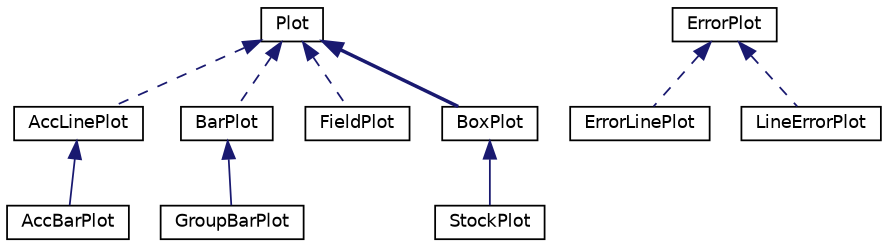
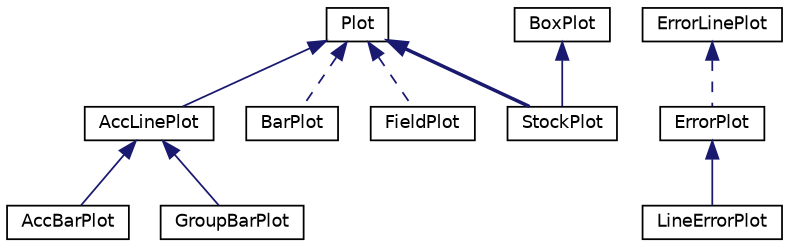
edge "AccLinePlot" -> "Plot": style dashed -> solid
edge "BoxPlot" -> "Plot": now "StockPlot" -> "Plot"
edge "ErrorLinePlot" -> "ErrorPlot": reversed
edge "LineErrorPlot" -> "ErrorPlot": style dashed -> solid
edge "GroupBarPlot" -> "BarPlot": now "GroupBarPlot" -> "AccLinePlot"
